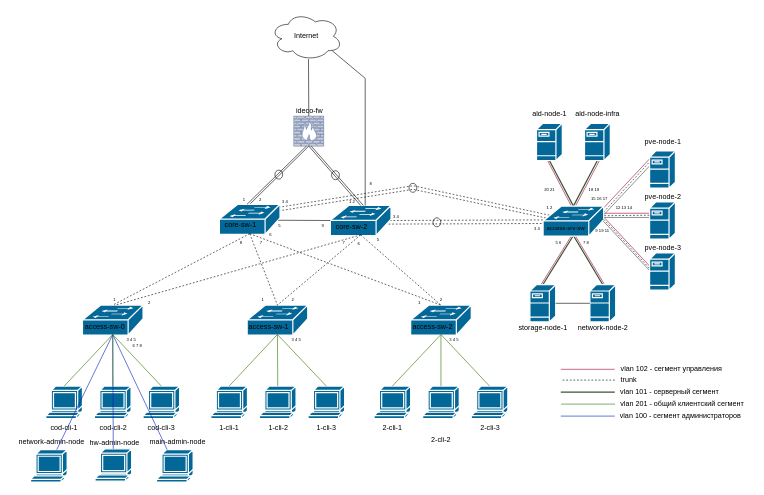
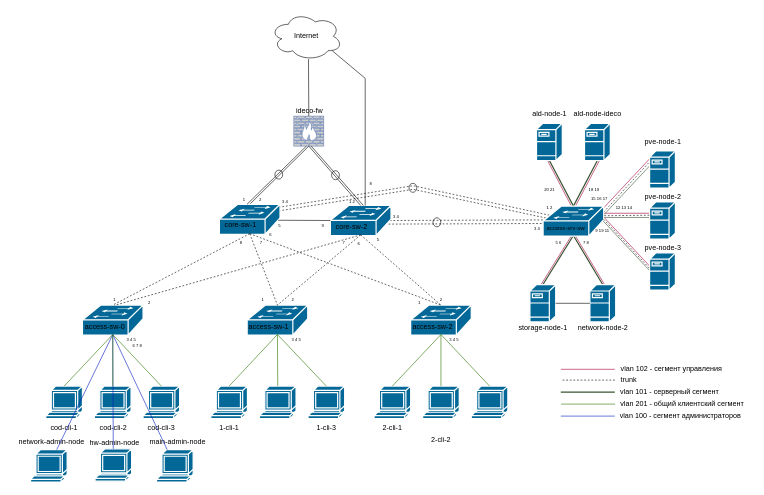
node "ald-node-infra": label "ald-node-infra" -> "ald-node-ideco"
node "1-cli-2": removed
node "2-cli-3": removed
